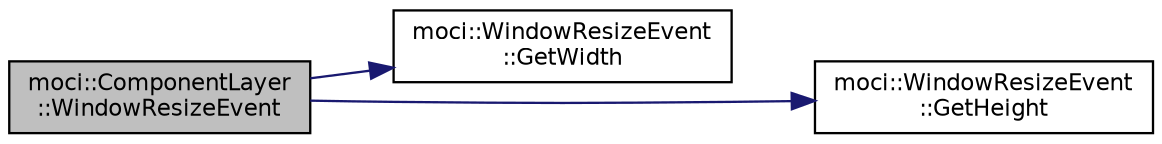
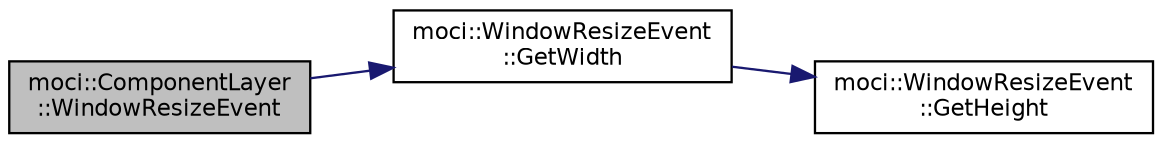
edge "moci::ComponentLayer ::WindowResizeEvent" -> "moci::WindowResizeEvent ::GetHeight": now "moci::WindowResizeEvent ::GetWidth" -> "moci::WindowResizeEvent ::GetHeight"
